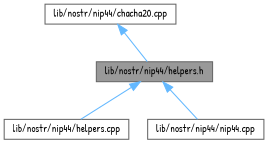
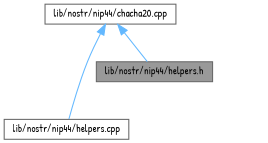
edge "lib/nostr/nip44/helpers.cpp" -> "lib/nostr/nip44/helpers.h": now "lib/nostr/nip44/helpers.cpp" -> "lib/nostr/nip44/chacha20.cpp"
node "lib/nostr/nip44/nip44.cpp": removed
